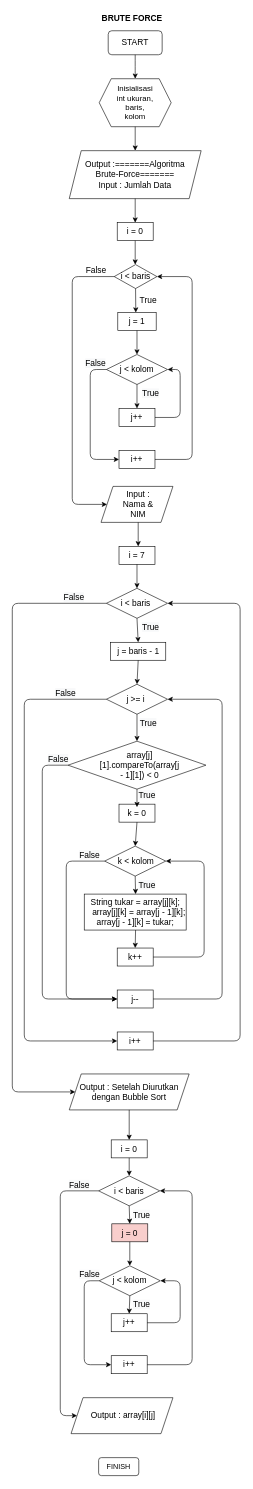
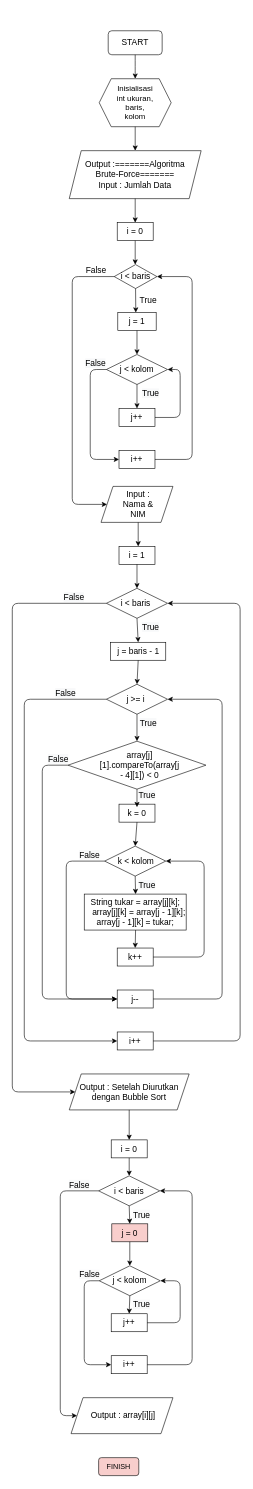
node "BRUTE FORCE": removed
node "i = 7": label "i = 7" -> "i = 1"
node "array[j][1].compareTo(array[j - 1][1]) < 0": label "array[j][1].compareTo(array[j - 1][1]) < 0" -> "array[j][1].compareTo(array[j - 4][1]) < 0"
node "FINISH": fillcolor #ffffff -> #f8cecc
